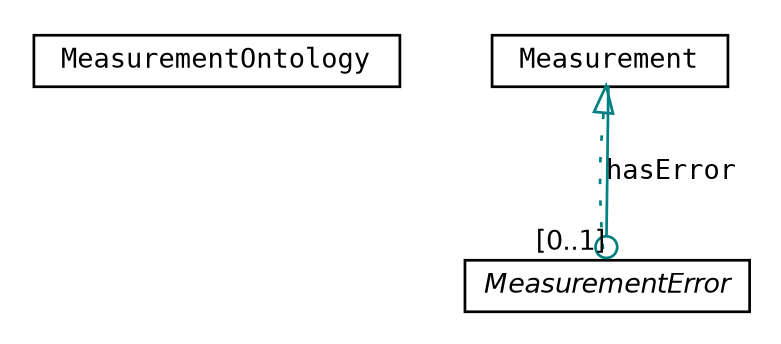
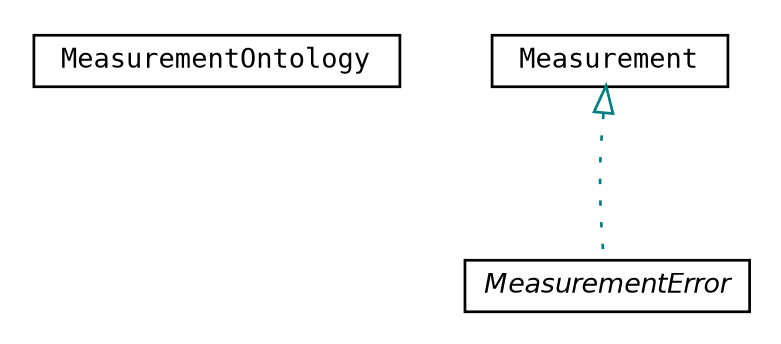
edge "Measurement" -> "MeasurementError": removed, label "hasError"
